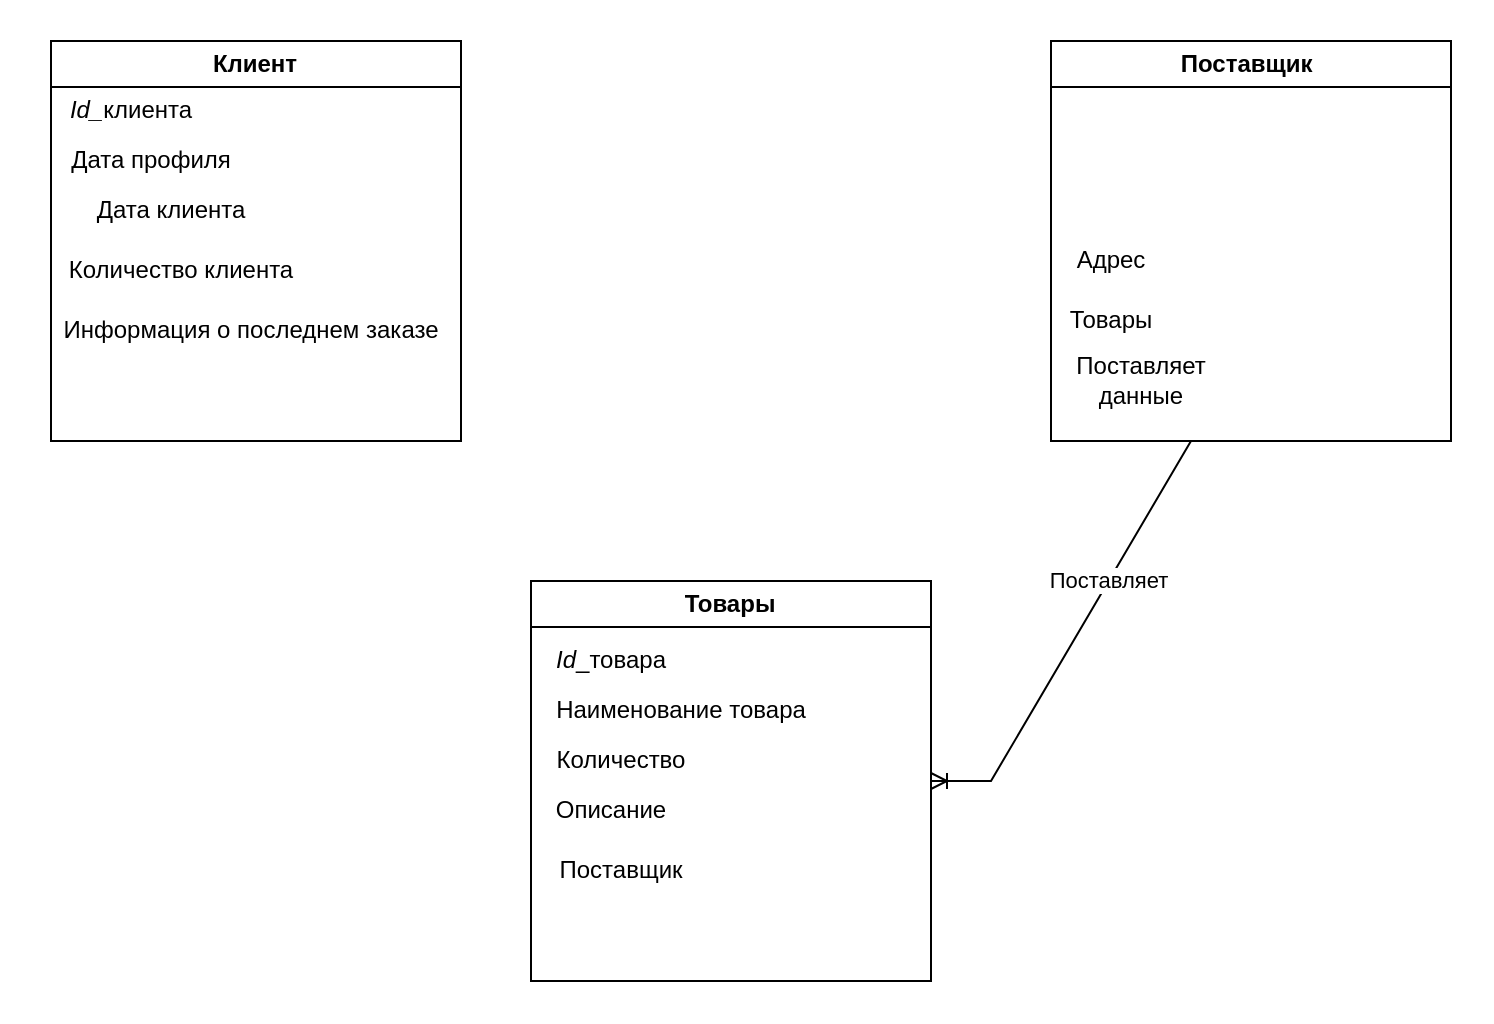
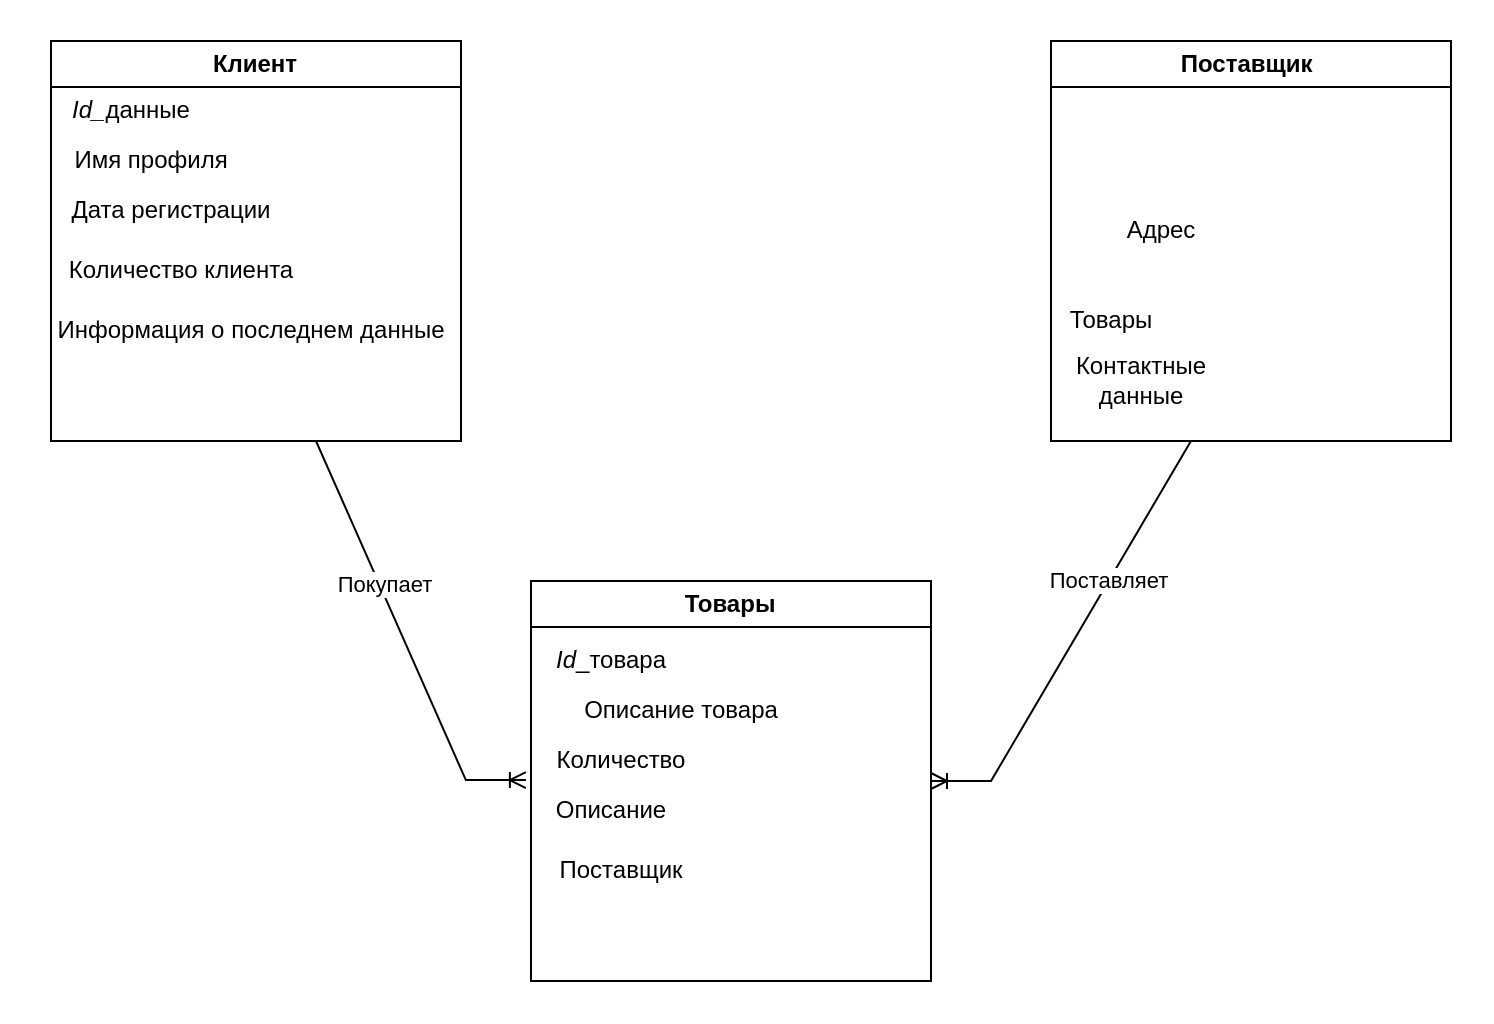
node "Id_клиента": label "Id_клиента" -> "Id_данные"
node "Дата профиля": label "Дата профиля" -> "Имя профиля"
node "Дата клиента": label "Дата клиента" -> "Дата регистрации"
node "Адрес": moved (1111, 261) -> (1161, 231)
node "Информация о последнем заказе": label "Информация о последнем заказе" -> "Информация о последнем данные"
node "Поставляет данные": label "Поставляет данные" -> "Контактные данные"
edge "Клиент" -> "Описание": added, label "Покупает"
node "Наименование товара": label "Наименование товара" -> "Описание товара"
